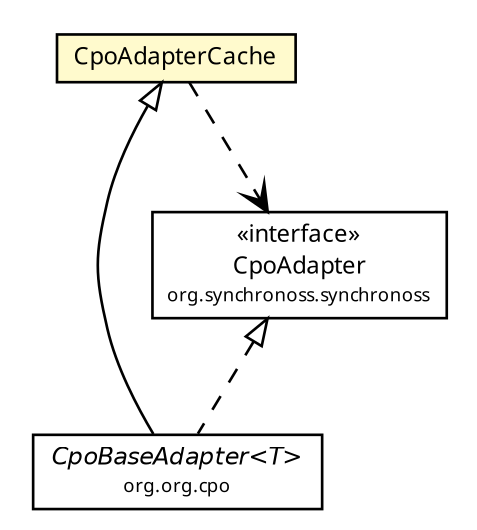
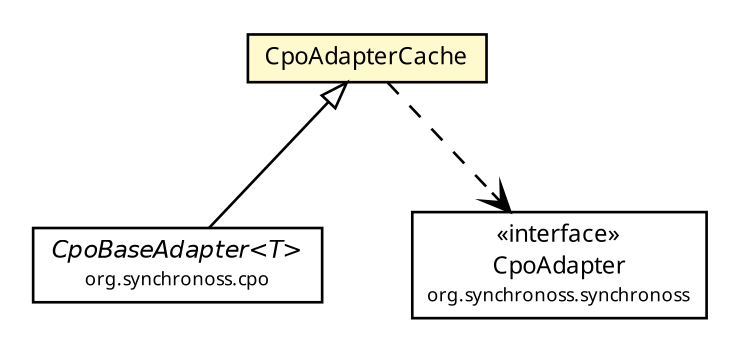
edge "CpoBaseAdapter<T>" -> "CpoAdapter": removed
node "CpoBaseAdapter<T>": text "org.org.cpo" -> "org.synchronoss.cpo"
